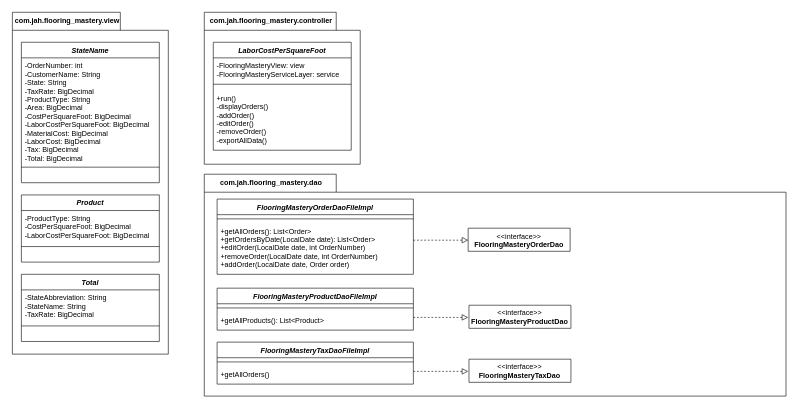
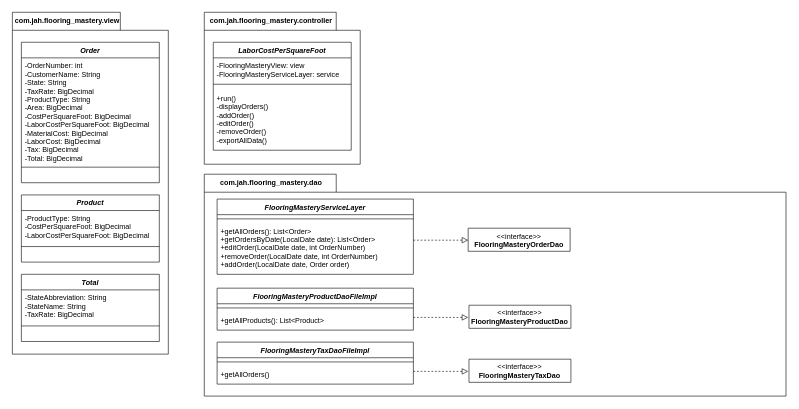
node "StateName": label "StateName" -> "Order"
node "FlooringMasteryOrderDaoFileImpl": label "FlooringMasteryOrderDaoFileImpl" -> "FlooringMasteryServiceLayer"
